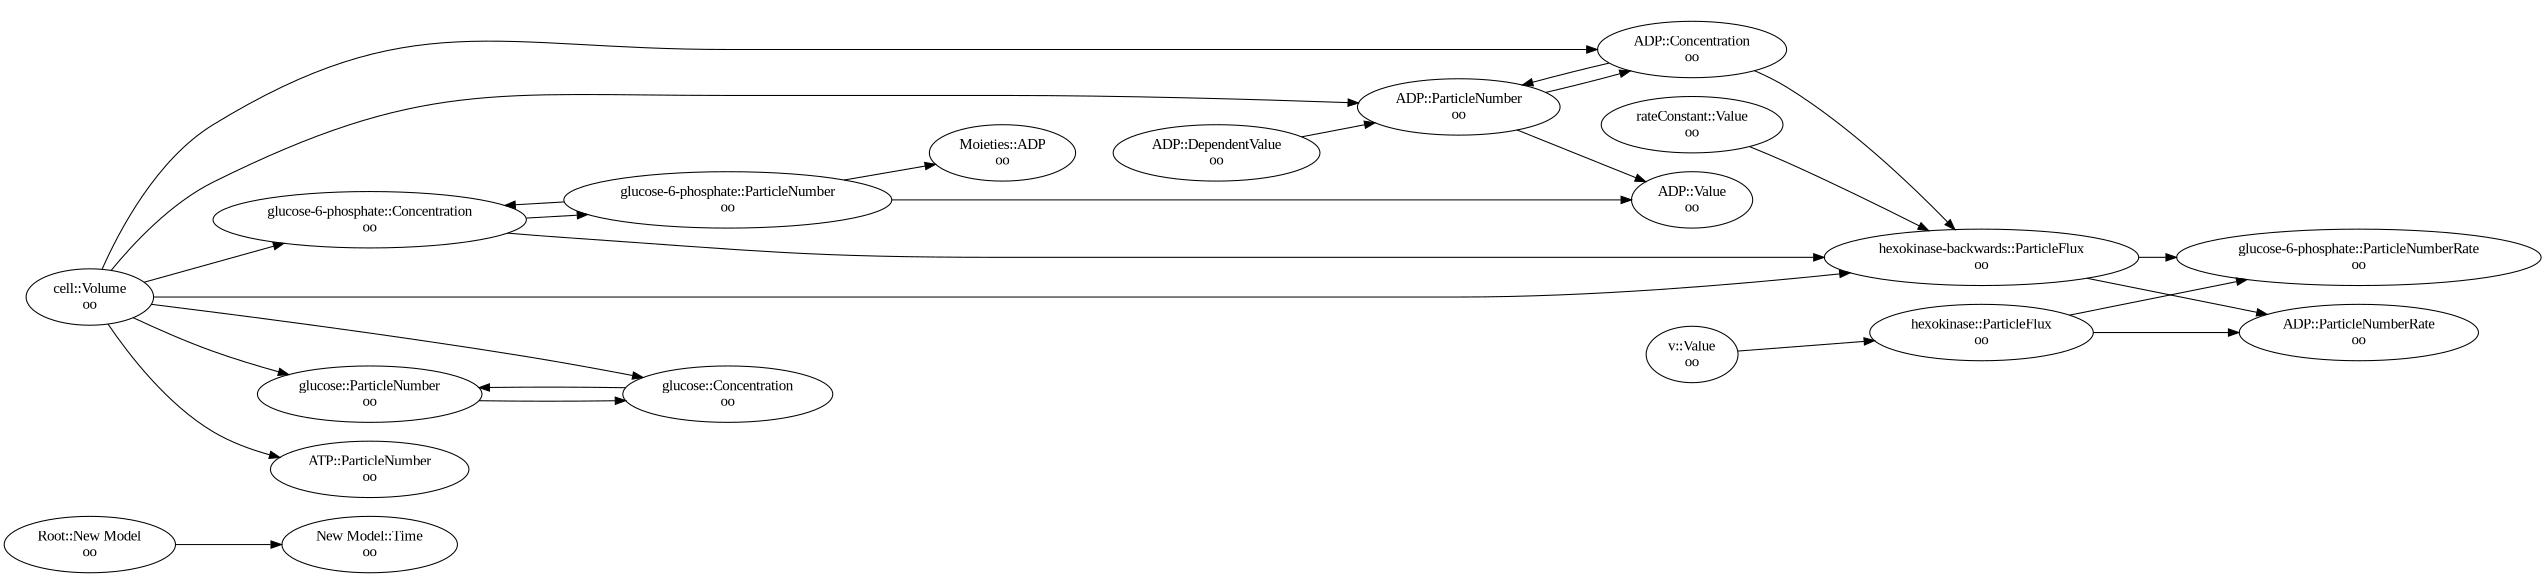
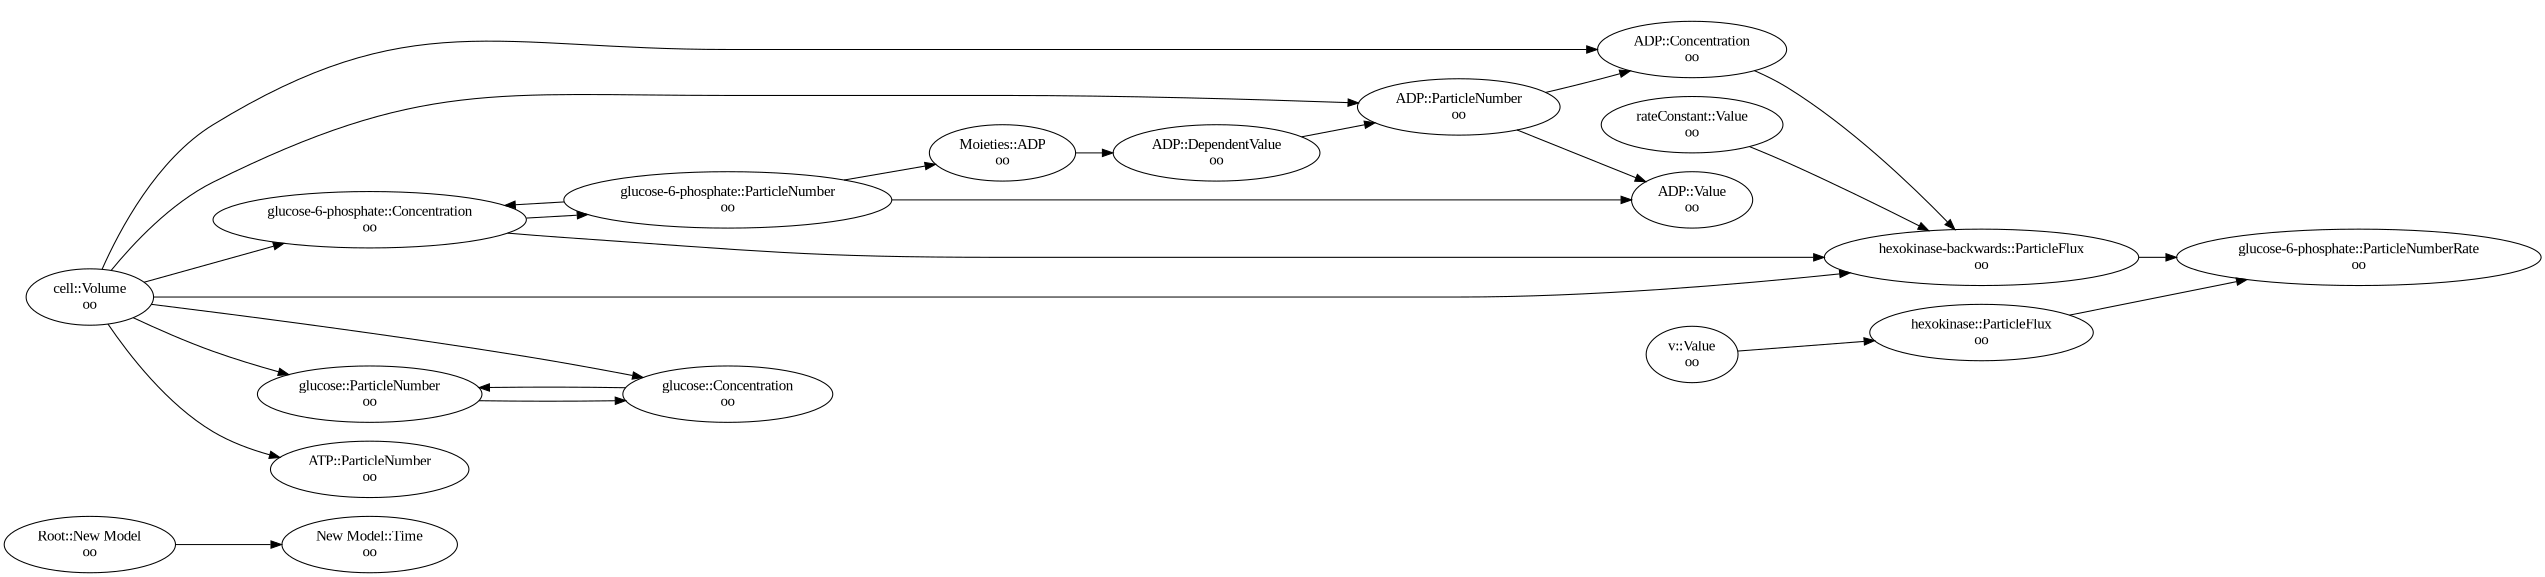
edge "ADP::Concentration oo" -> "ADP::ParticleNumber oo": removed
edge "Moieties::ADP oo" -> "ADP::DependentValue oo": added
node "ADP::ParticleNumberRate oo": removed
